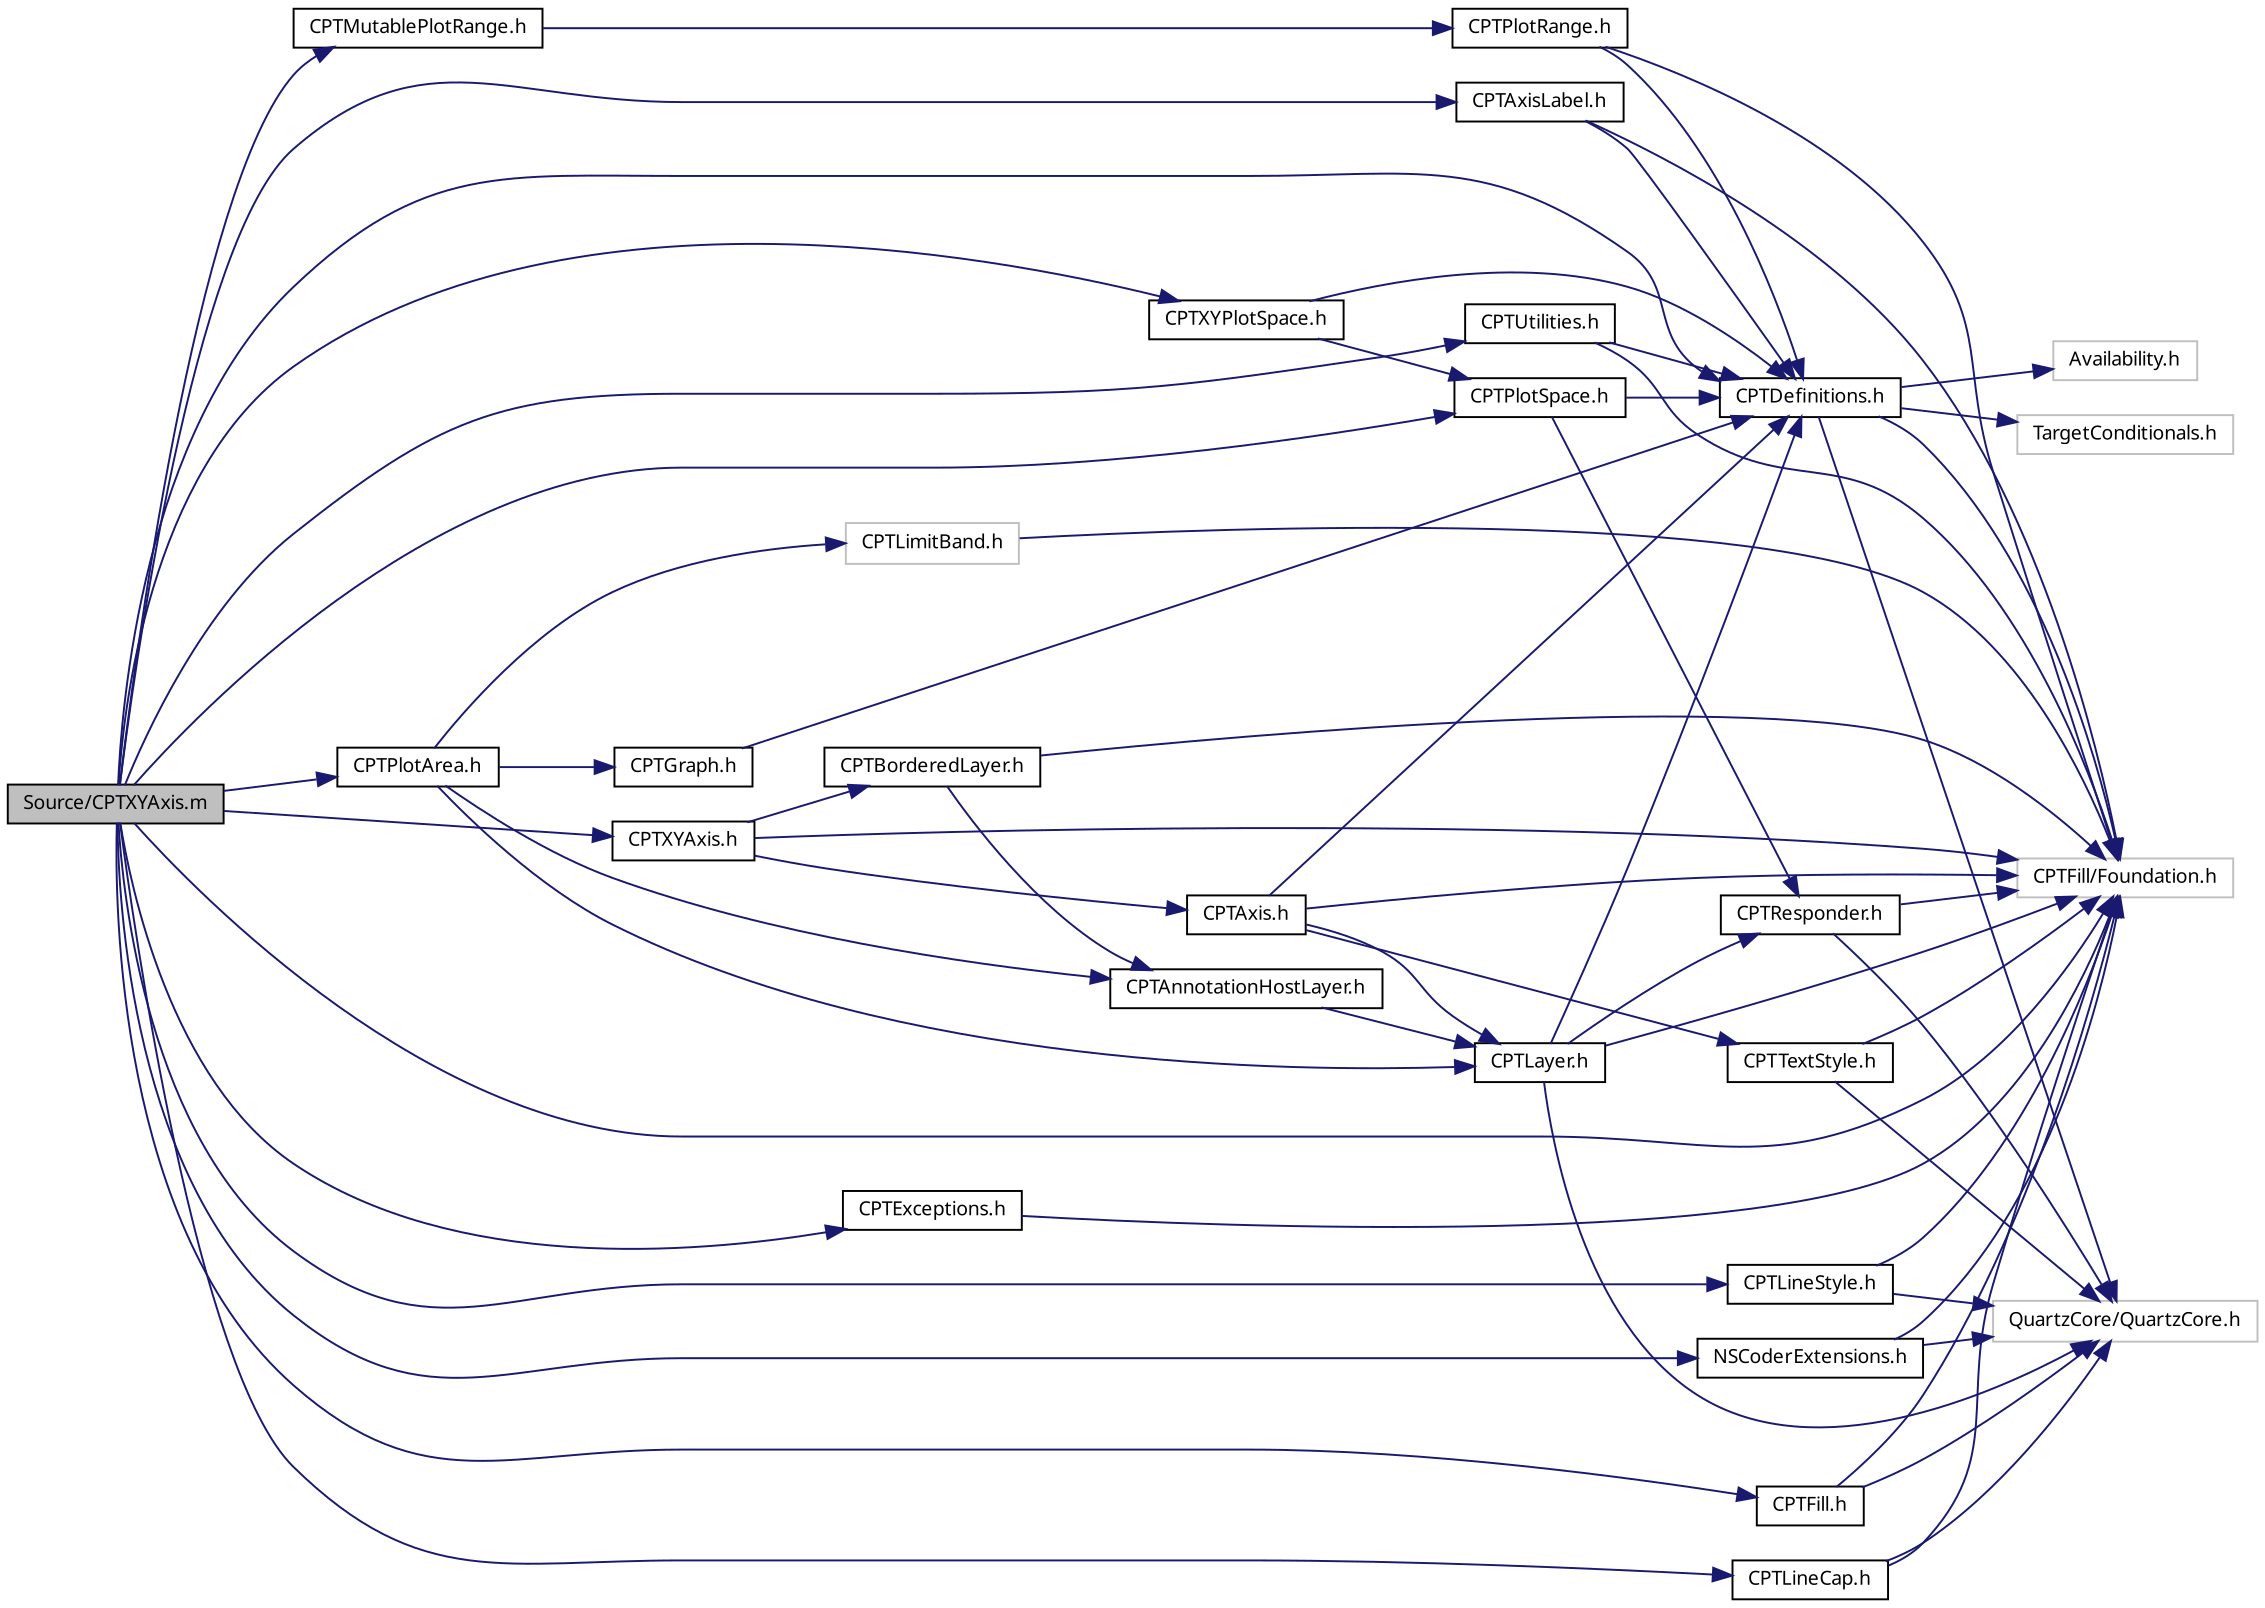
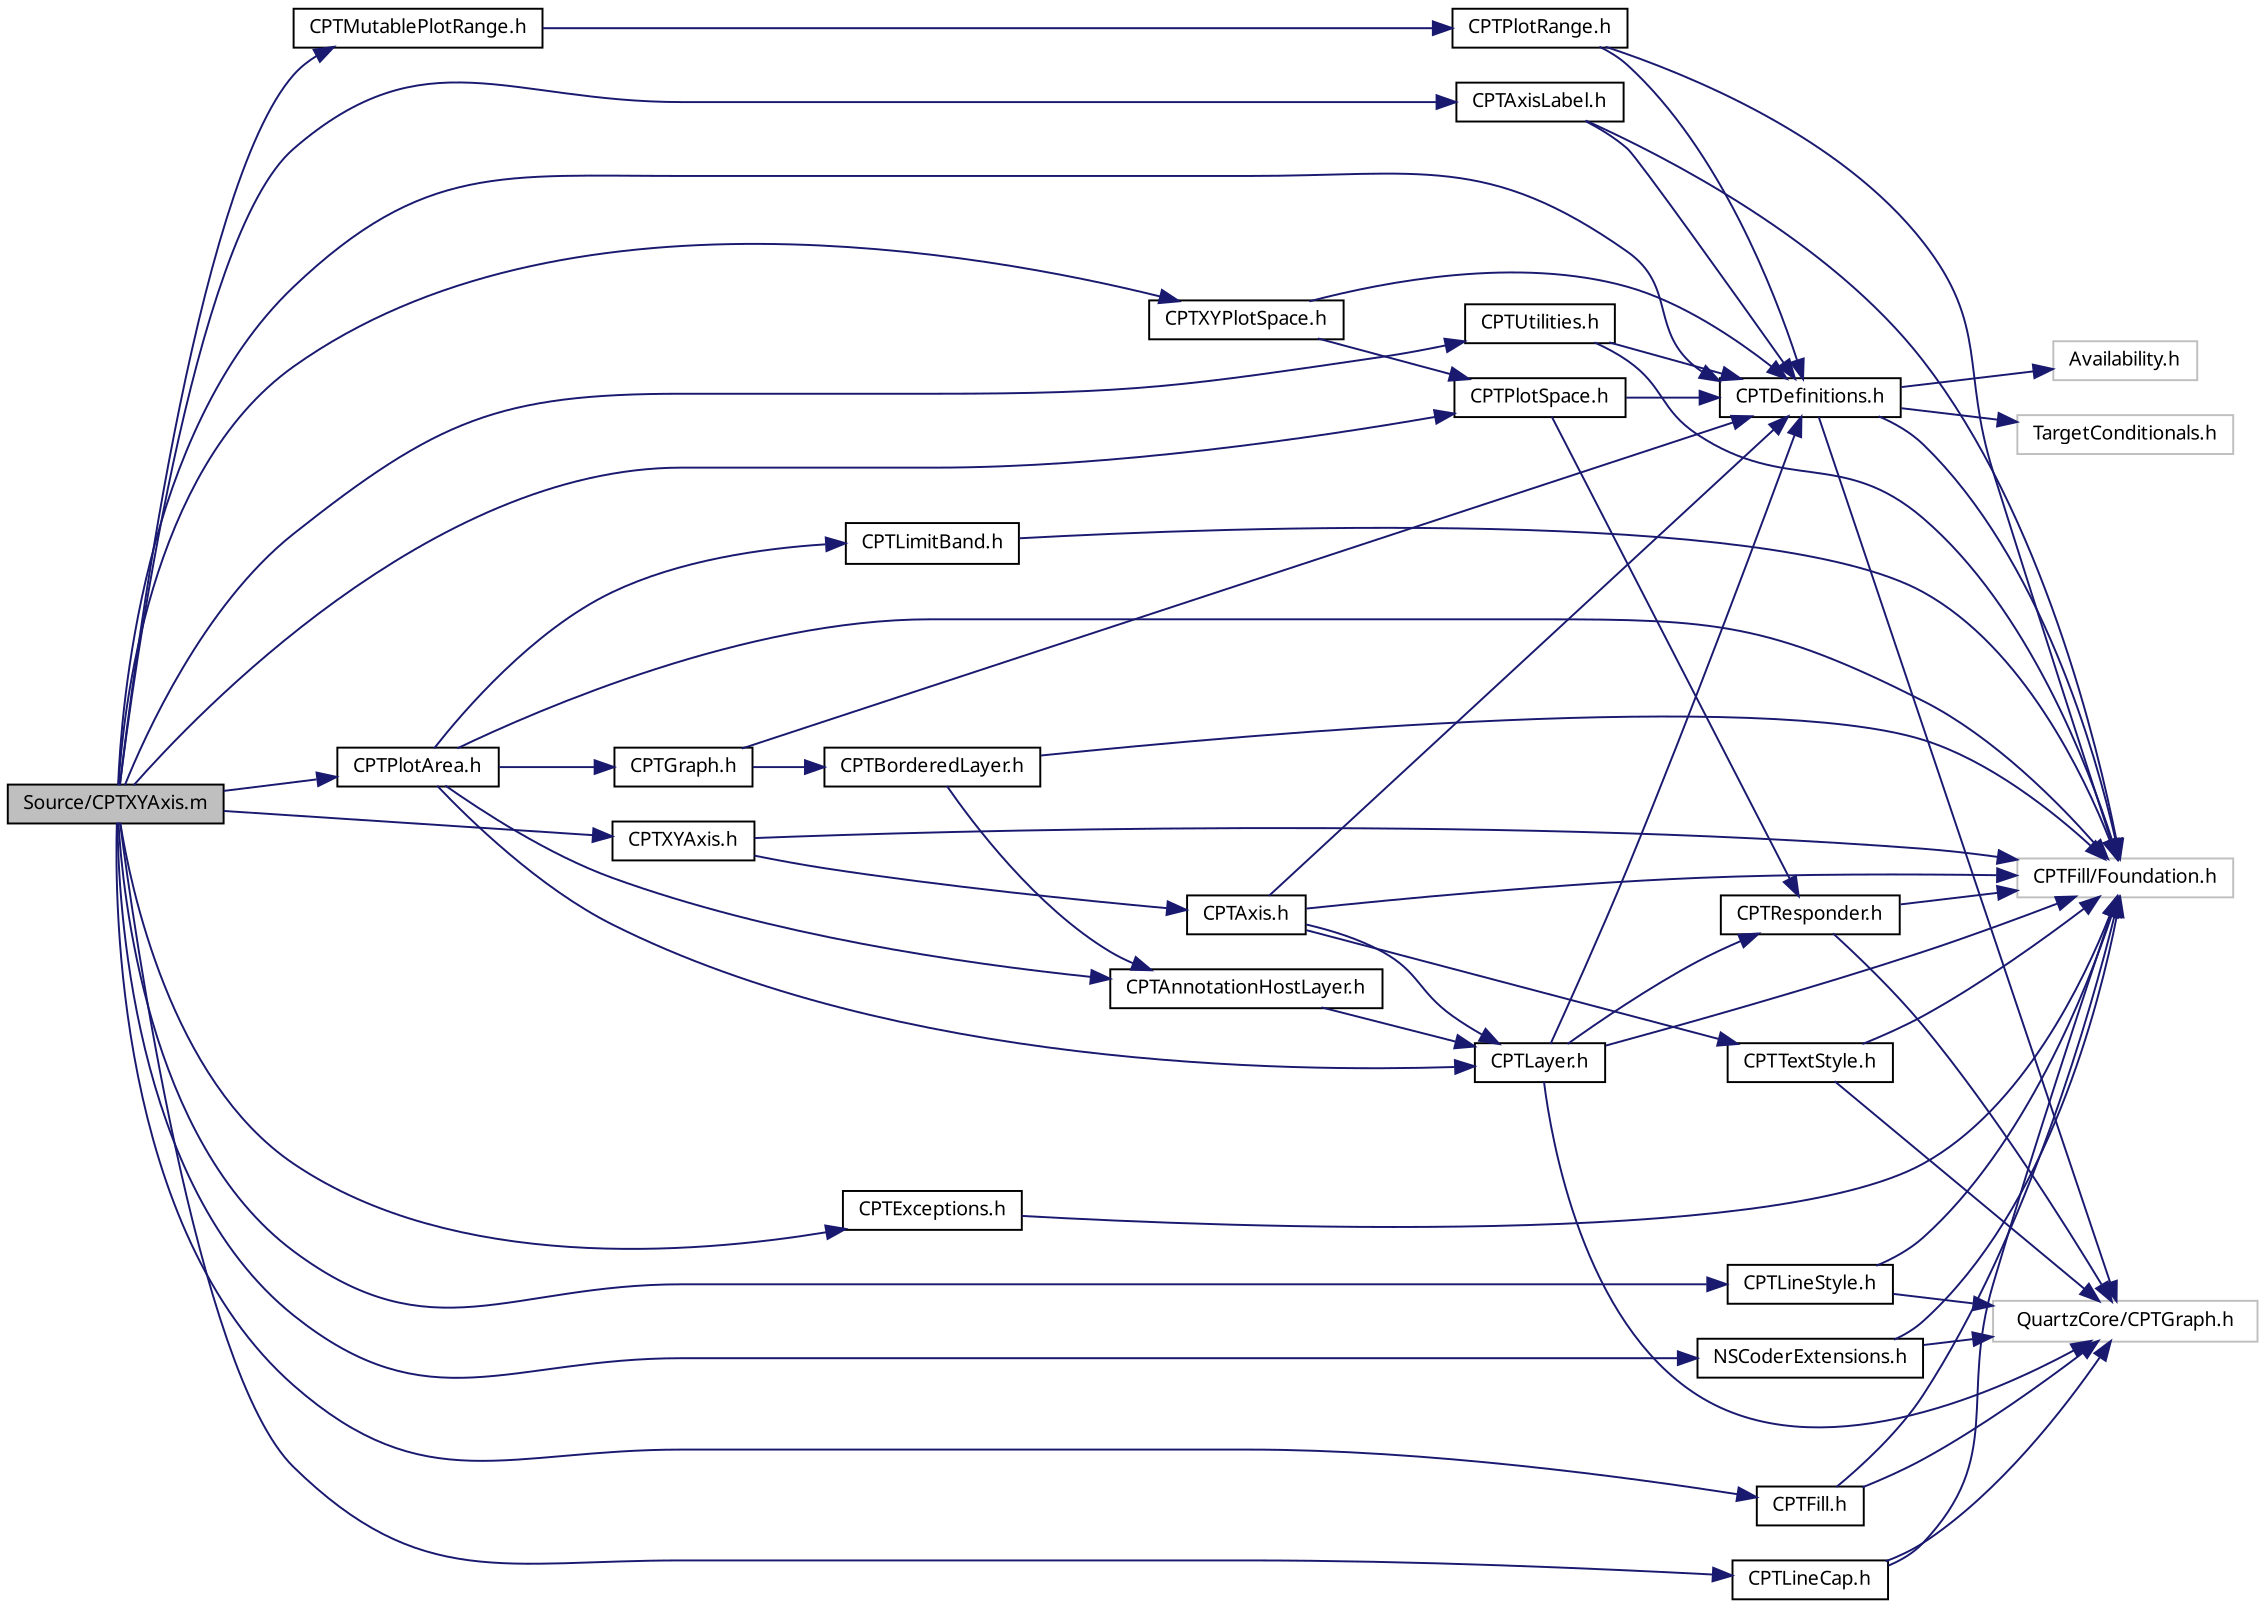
node "CPTLimitBand.h": color grey75 -> black
edge "CPTXYAxis.h" -> "CPTBorderedLayer.h": now "CPTGraph.h" -> "CPTBorderedLayer.h"
edge "Source/CPTXYAxis.m" -> "CPTFill/Foundation.h": now "CPTPlotArea.h" -> "CPTFill/Foundation.h"
node "QuartzCore/QuartzCore.h": label "QuartzCore/QuartzCore.h" -> "QuartzCore/CPTGraph.h"
